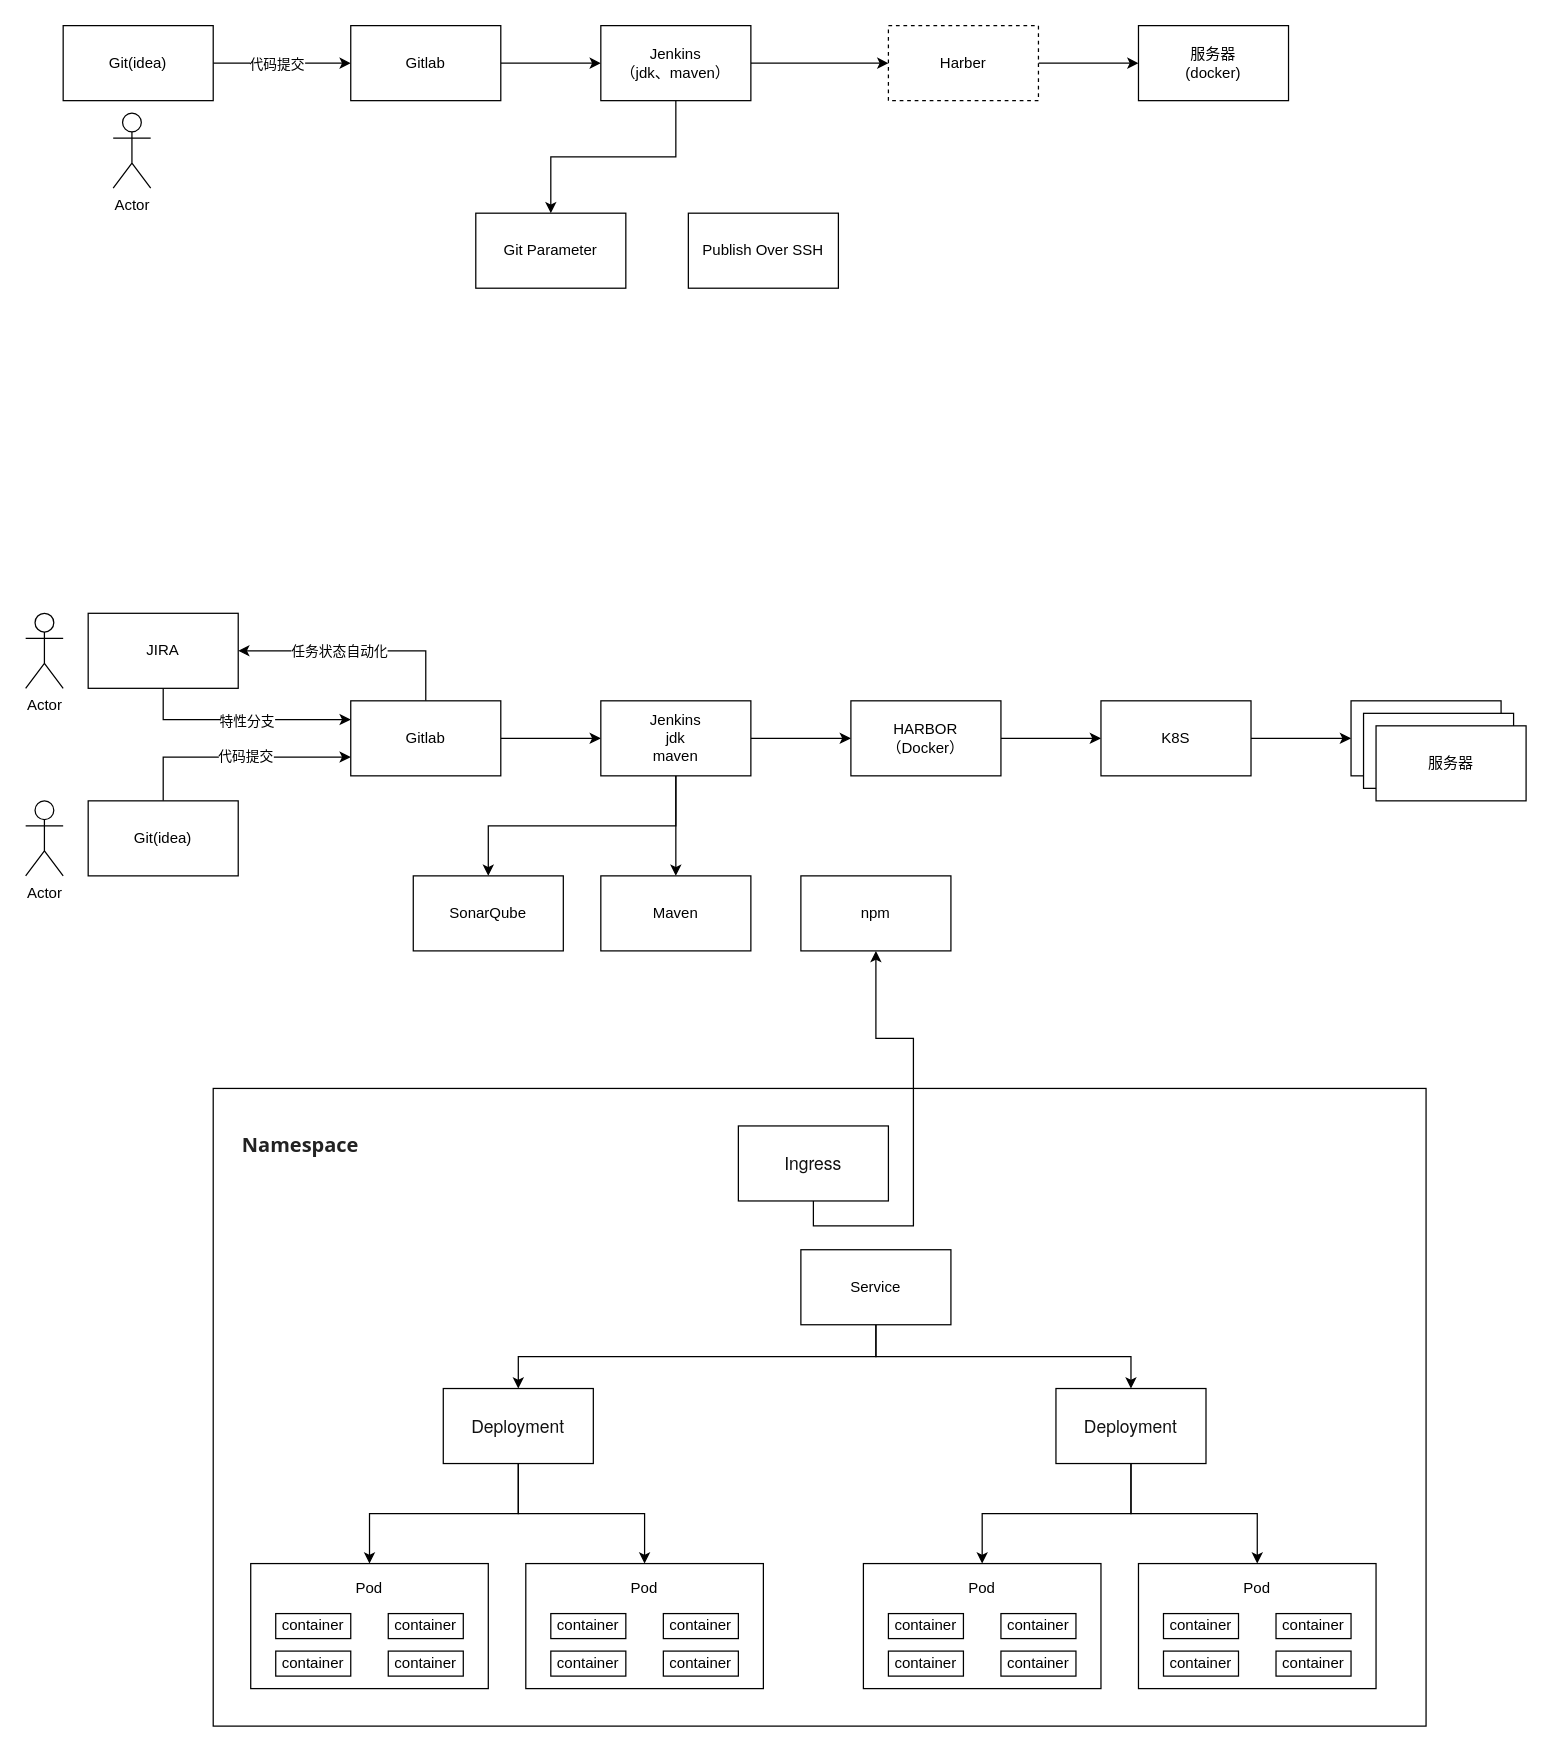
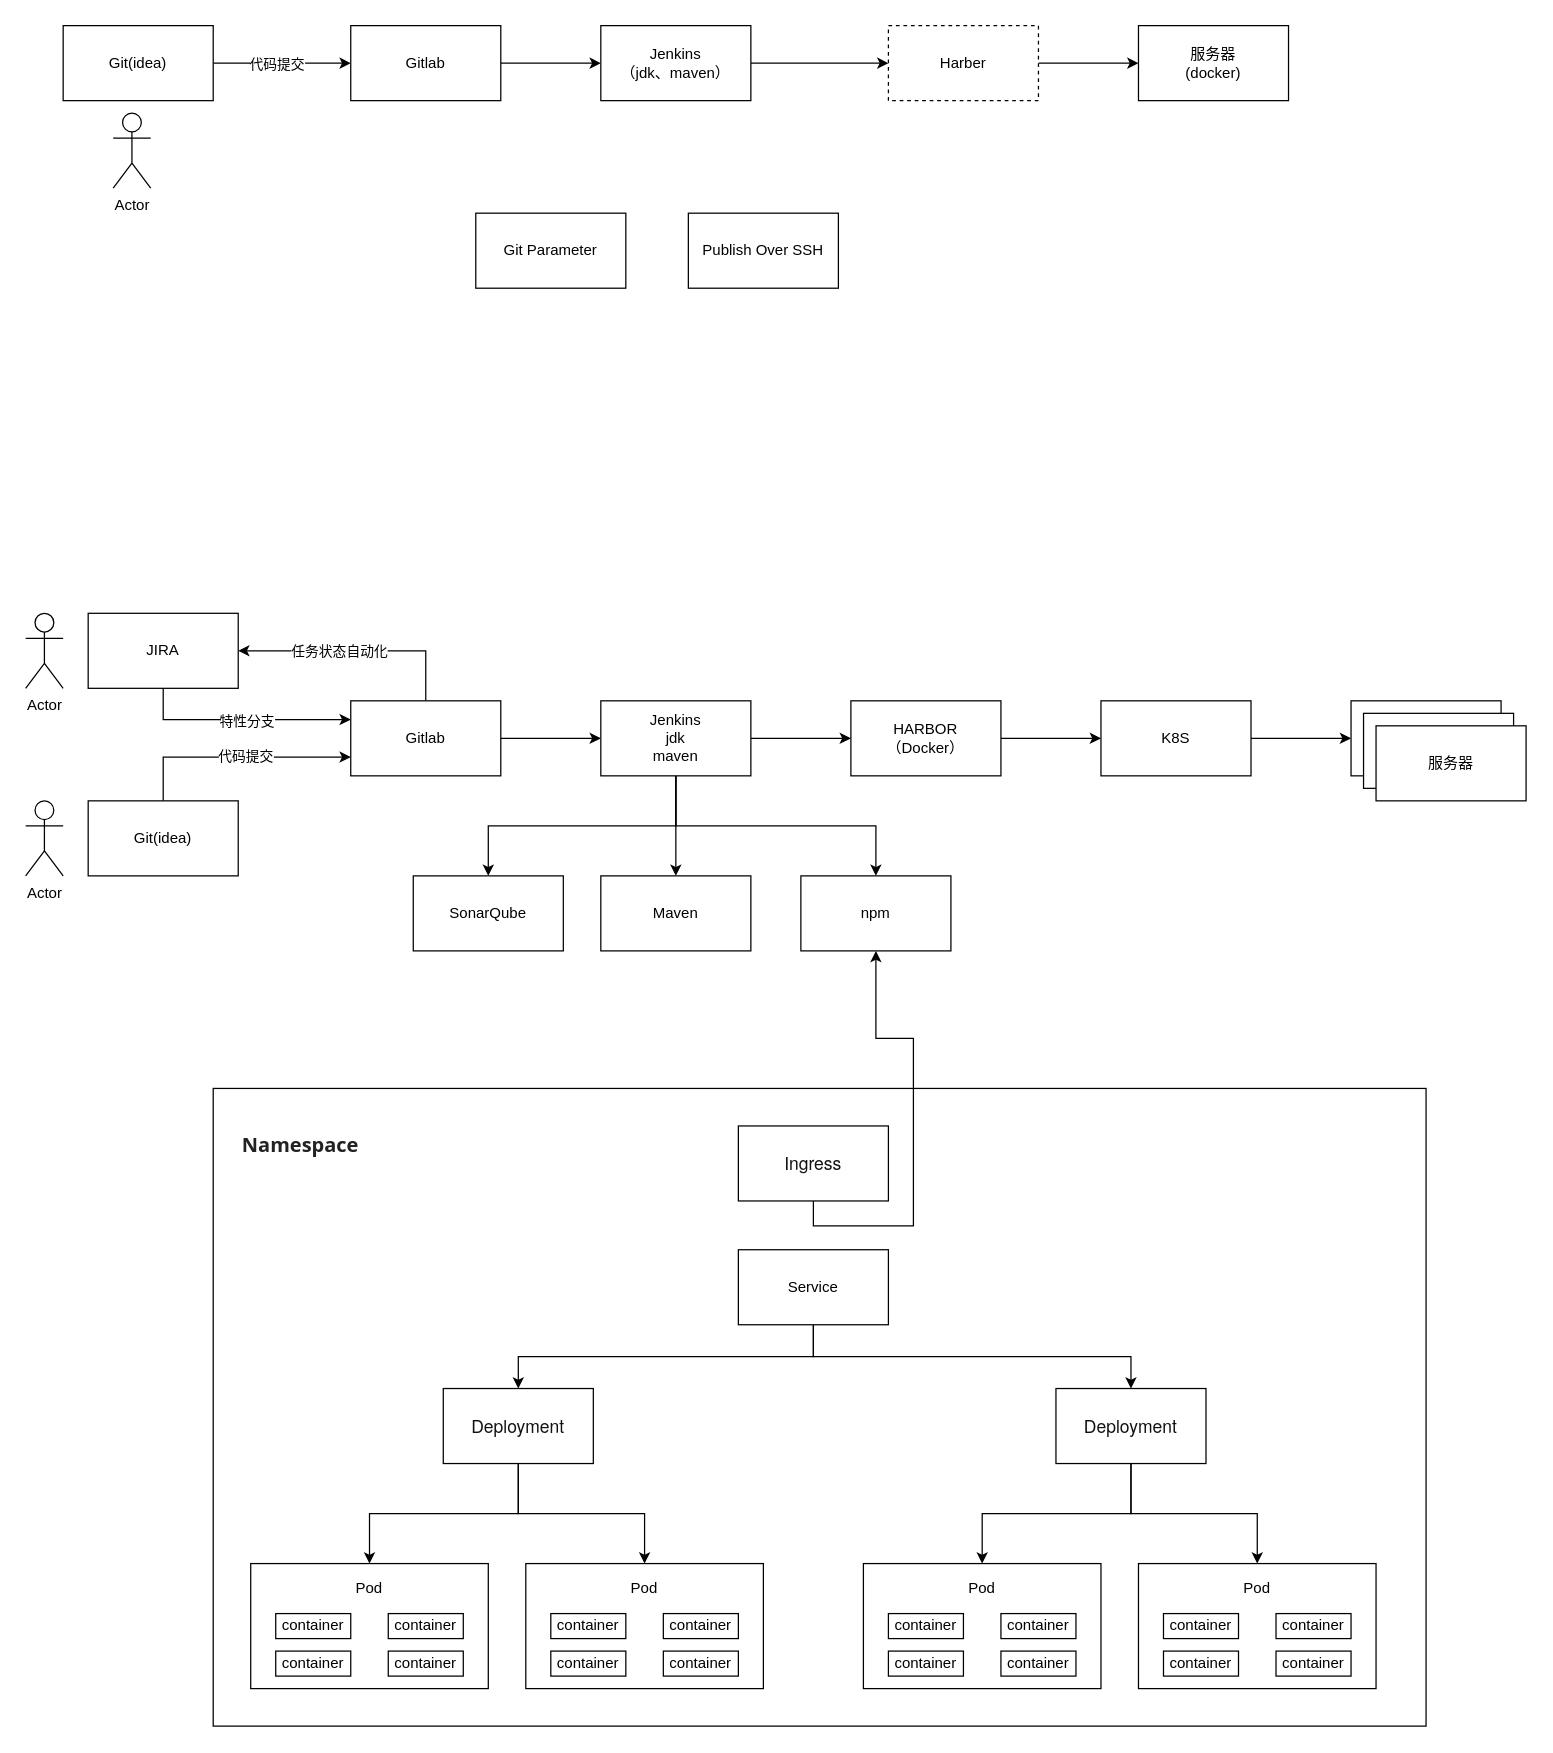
edge "Jenkins （jdk、maven）" -> "Git Parameter": removed
edge "Jenkins jdk maven" -> "npm": added
node "Service": moved (876, 1287) -> (813, 1287)
